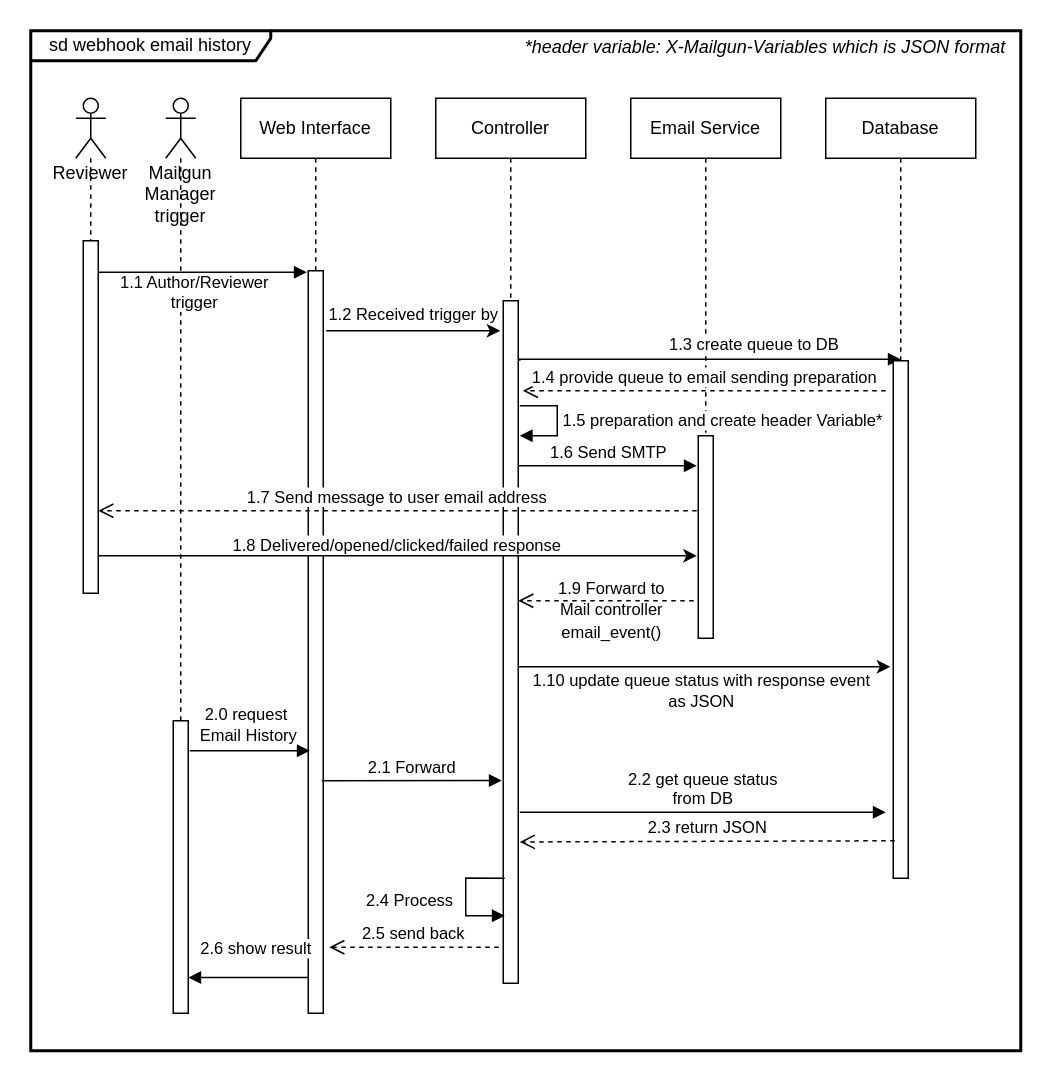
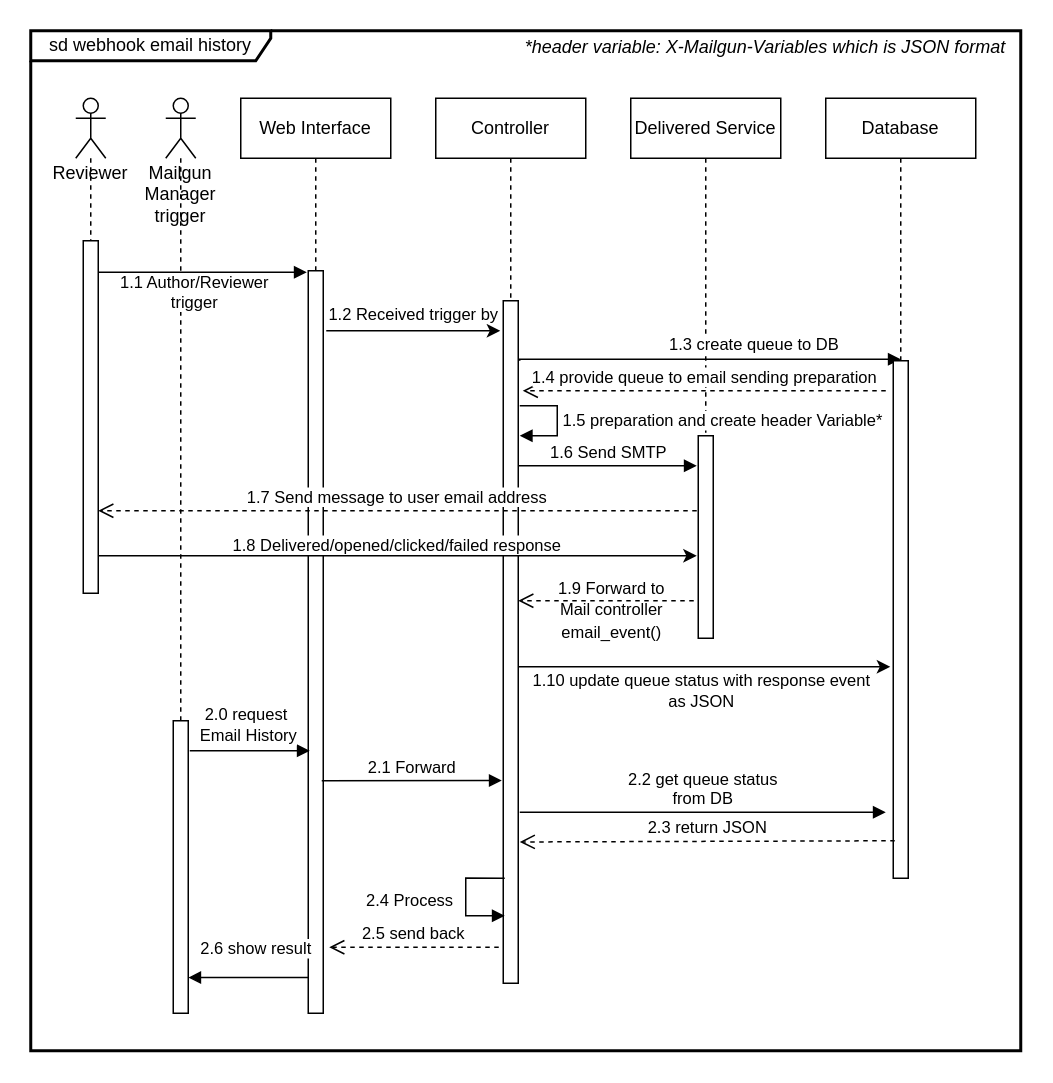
node "Email Service": label "Email Service" -> "Delivered Service"
